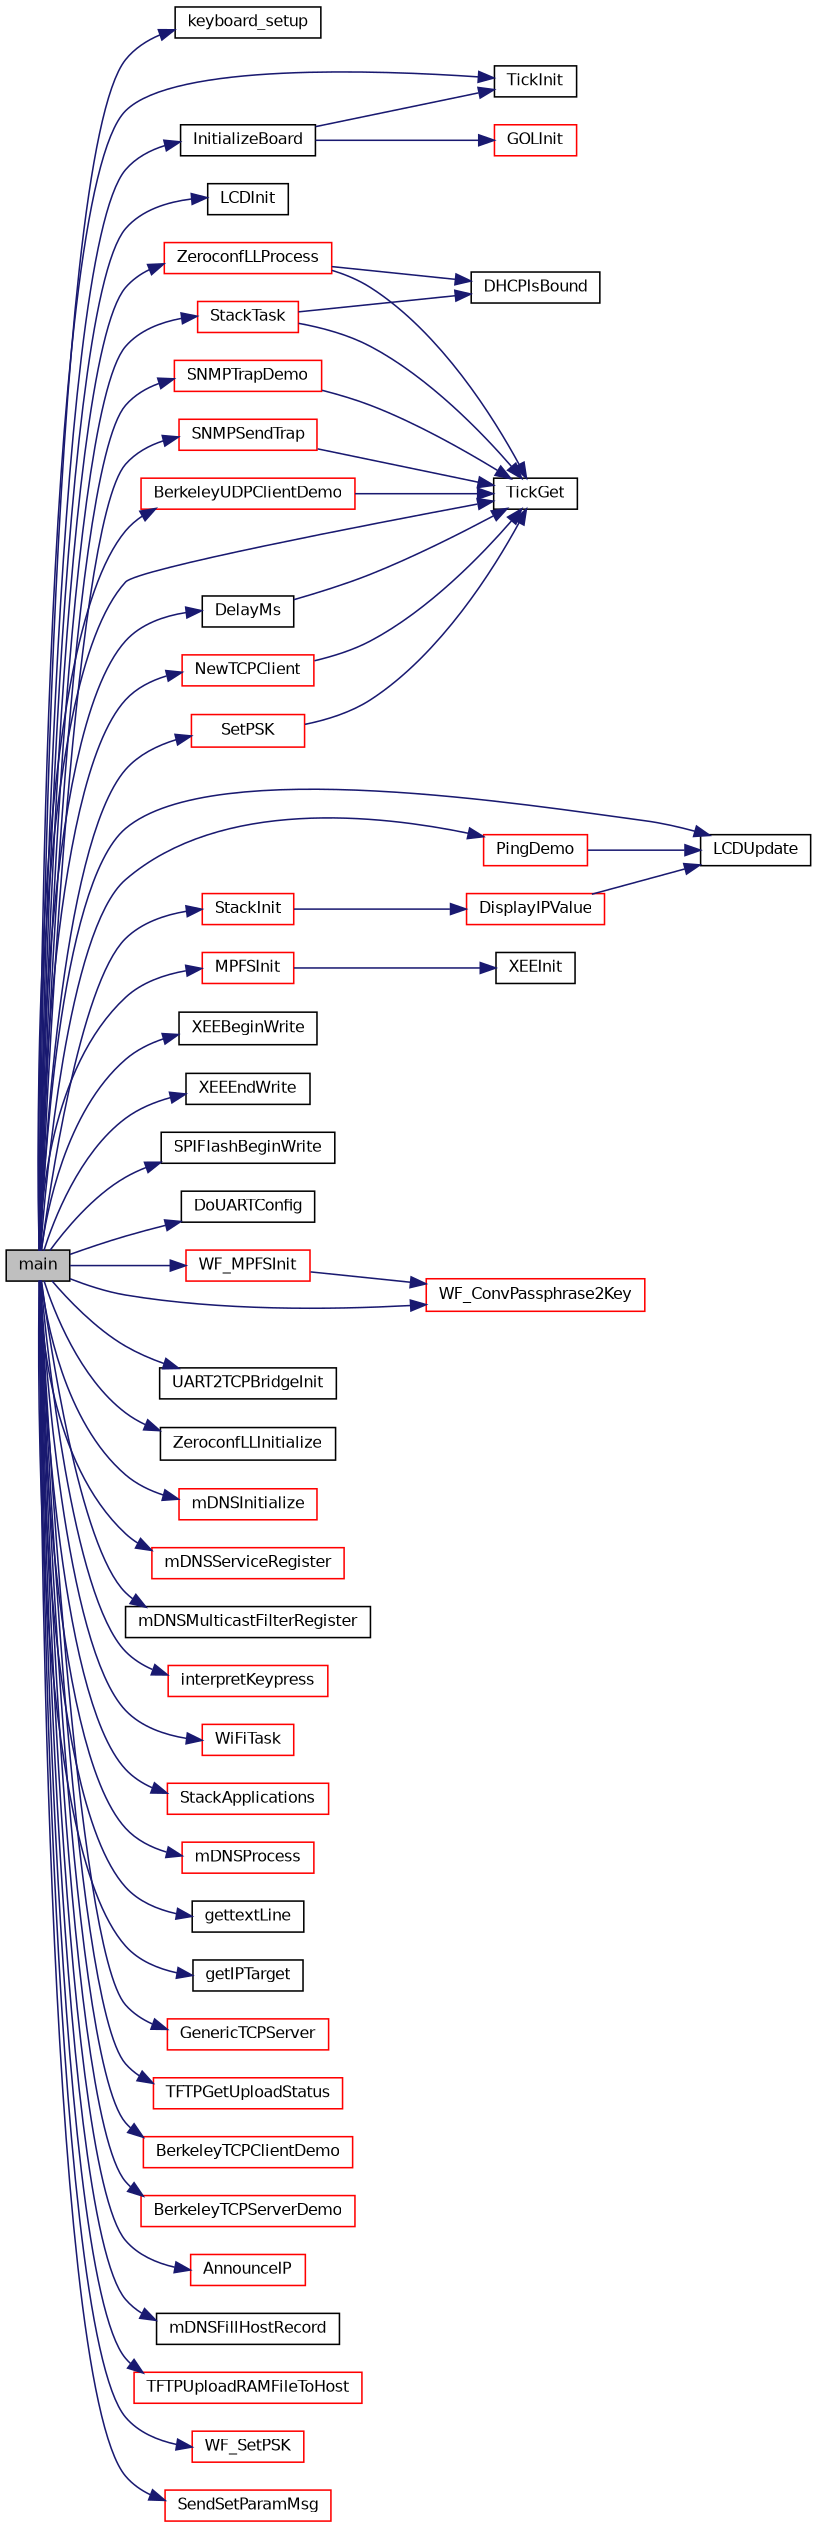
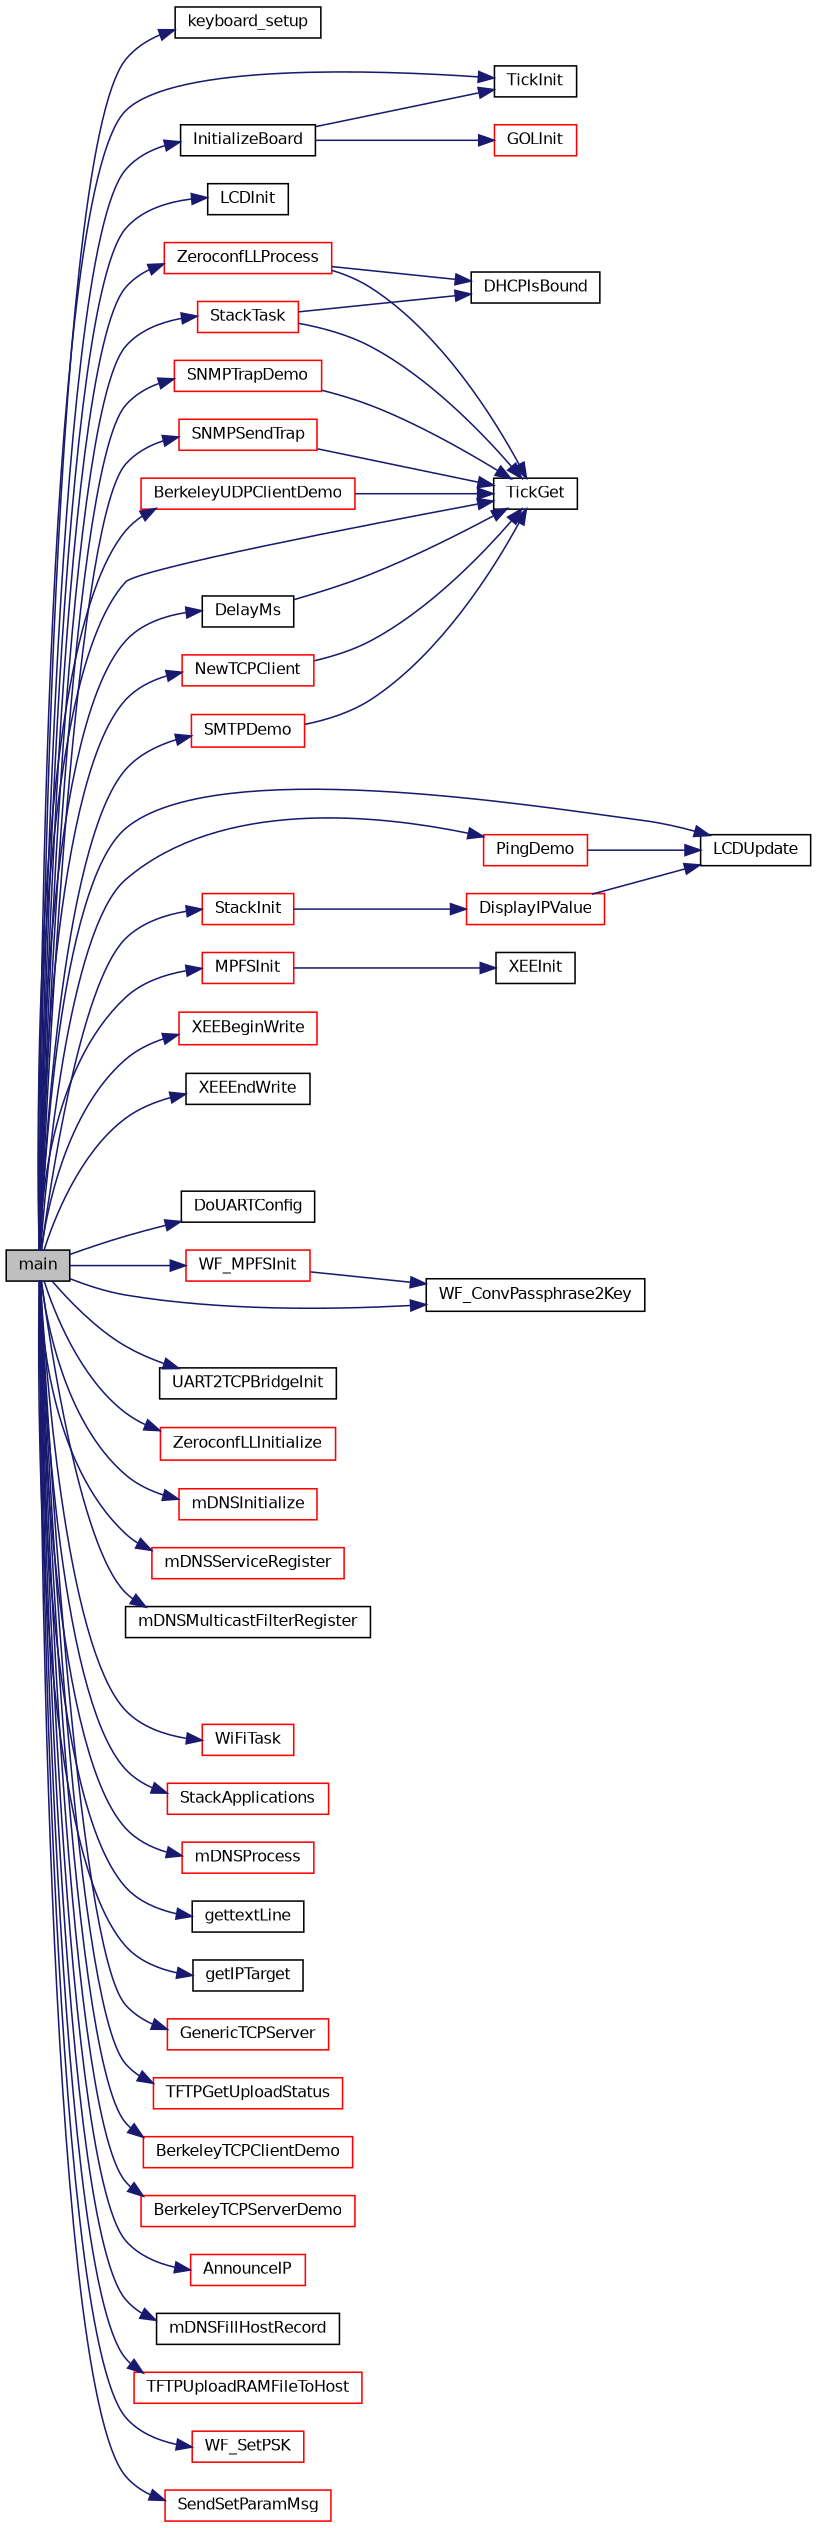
node "SetPSK": label "SetPSK" -> "SMTPDemo"
node "XEEBeginWrite": color black -> red
node "SPIFlashBeginWrite": removed
node "WF_ConvPassphrase2Key": color red -> black
node "ZeroconfLLInitialize": color black -> red
node "interpretKeypress": removed
